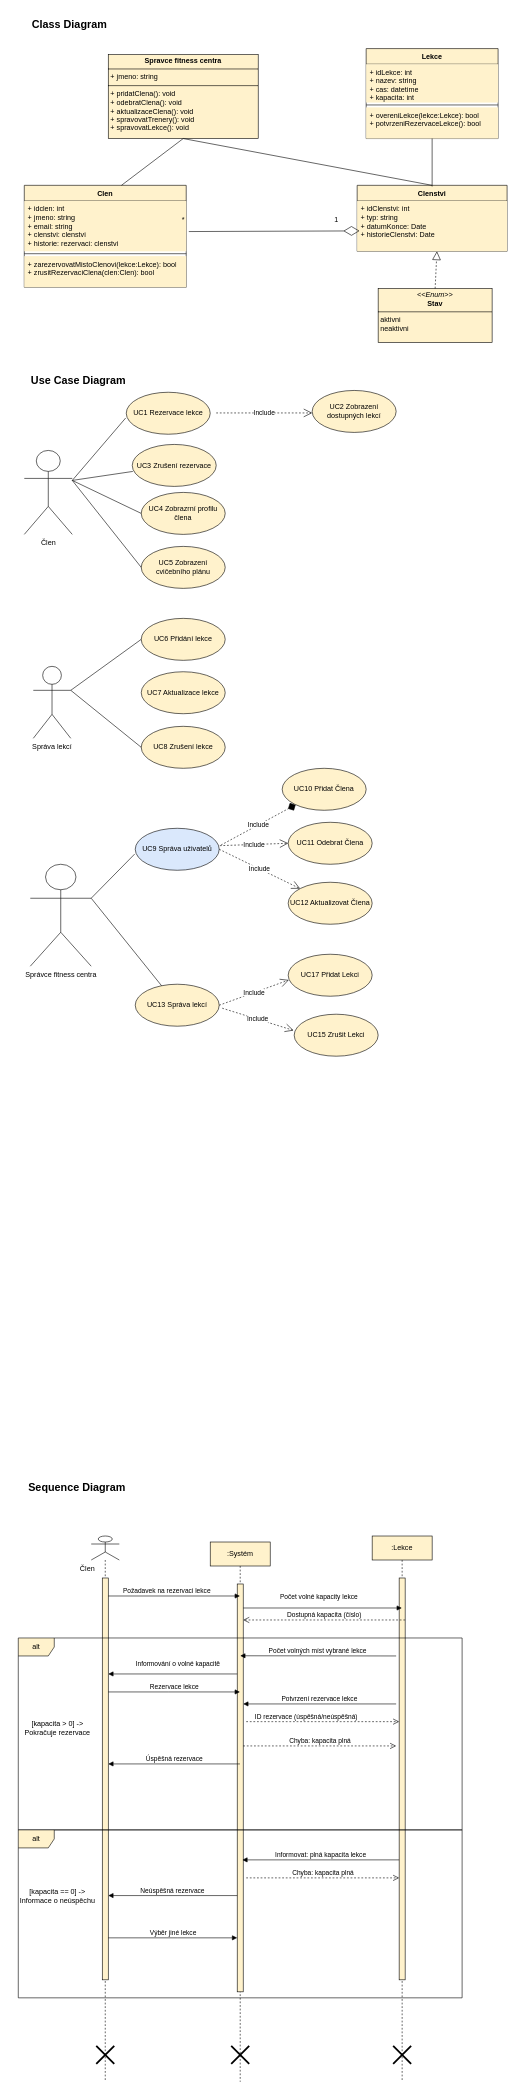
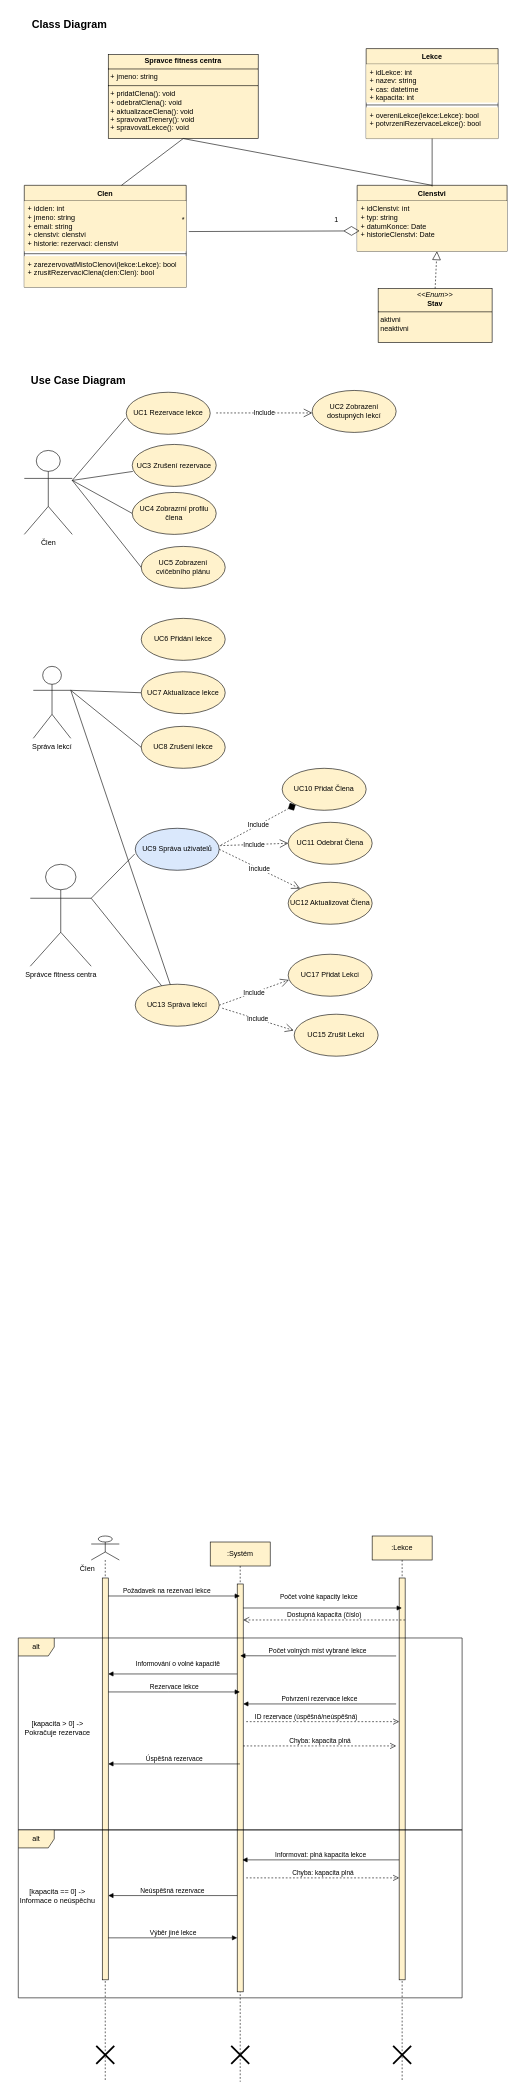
node "UC4 Zobrazrní profilu člena": moved (183, 513) -> (174, 513)
edge "UC6 Přidání lekce" -- "Správa lekcí": now "UC13 Správa lekcí" -- "Správa lekcí"
edge "UC7 Aktualizace lekce" -- "Správa lekcí": added
node "Sequence Diagram": removed
